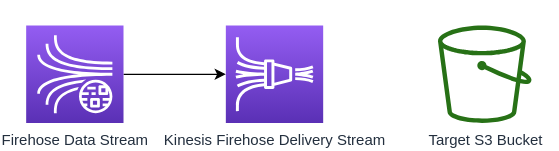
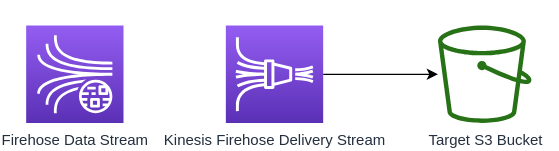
edge "Firehose Data Stream" -> "Kinesis Firehose Delivery Stream": removed
edge "Kinesis Firehose Delivery Stream" -> "Target S3 Bucket": added
